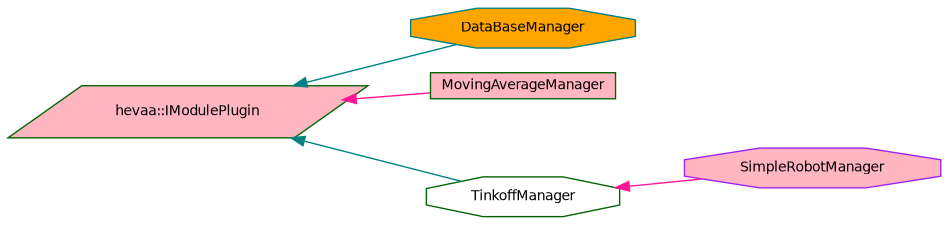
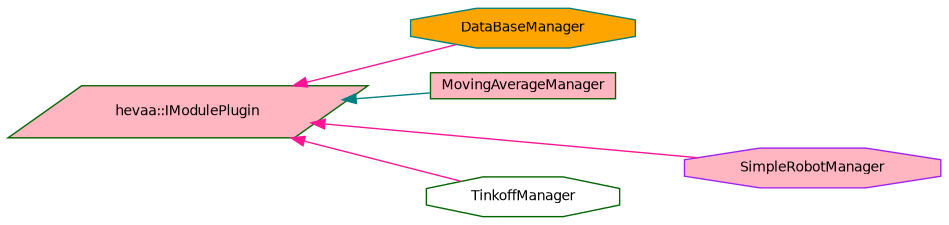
edge "DataBaseManager" -> "hevaa::IModulePlugin": color teal -> deeppink
edge "MovingAverageManager" -> "hevaa::IModulePlugin": color deeppink -> teal
edge "TinkoffManager" -> "hevaa::IModulePlugin": color teal -> deeppink
edge "SimpleRobotManager" -> "TinkoffManager": now "SimpleRobotManager" -> "hevaa::IModulePlugin"
